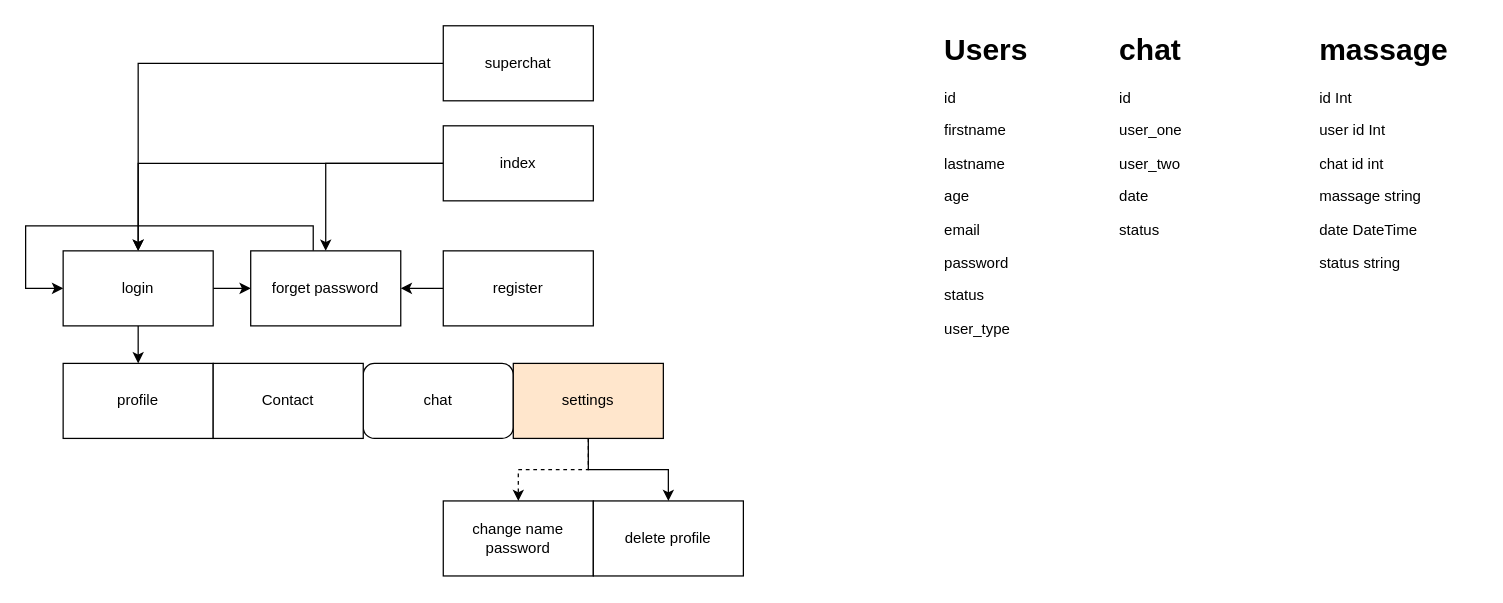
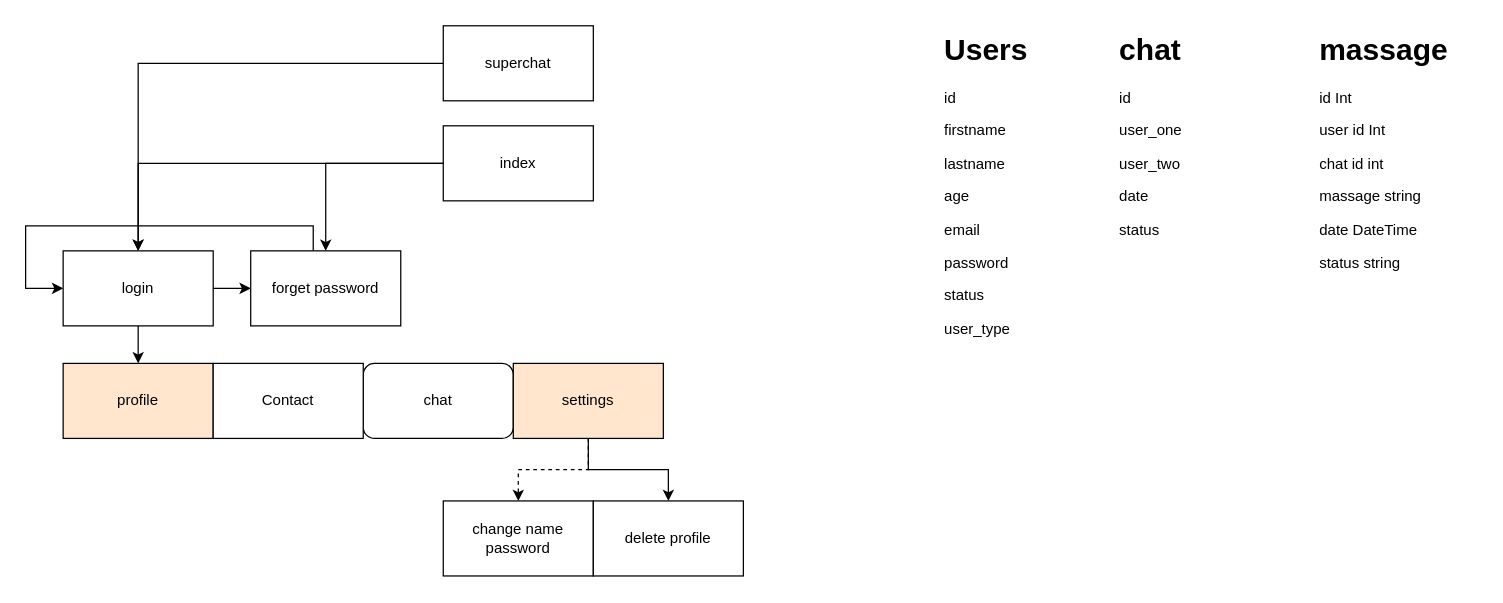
edge "register" -> "forget password": removed
node "register": removed
node "profile": fillcolor #ffffff -> #ffe6cc
